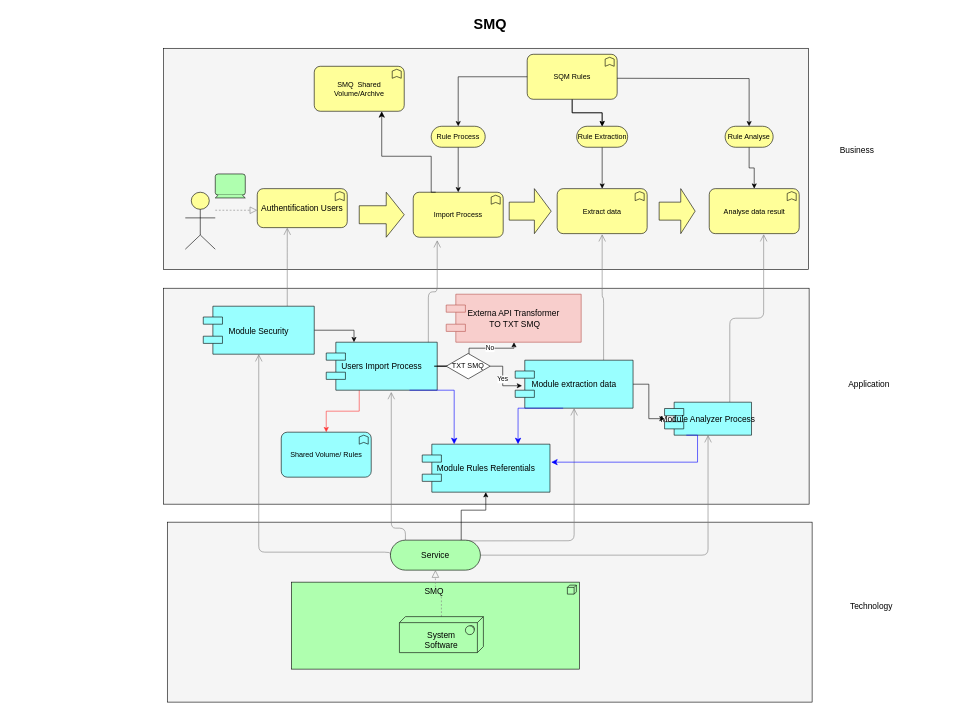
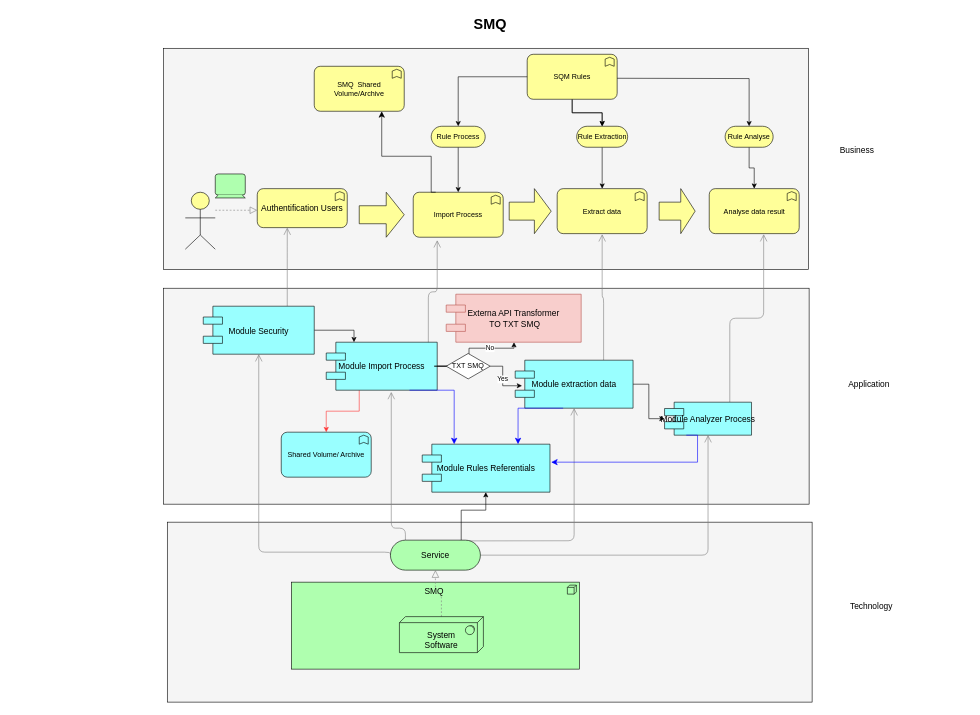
node "Users Import Process": label "Users Import Process" -> "Module Import Process"
node "Shared Volume/ Rules": label "Shared Volume/ Rules" -> "Shared Volume/ Archive"
